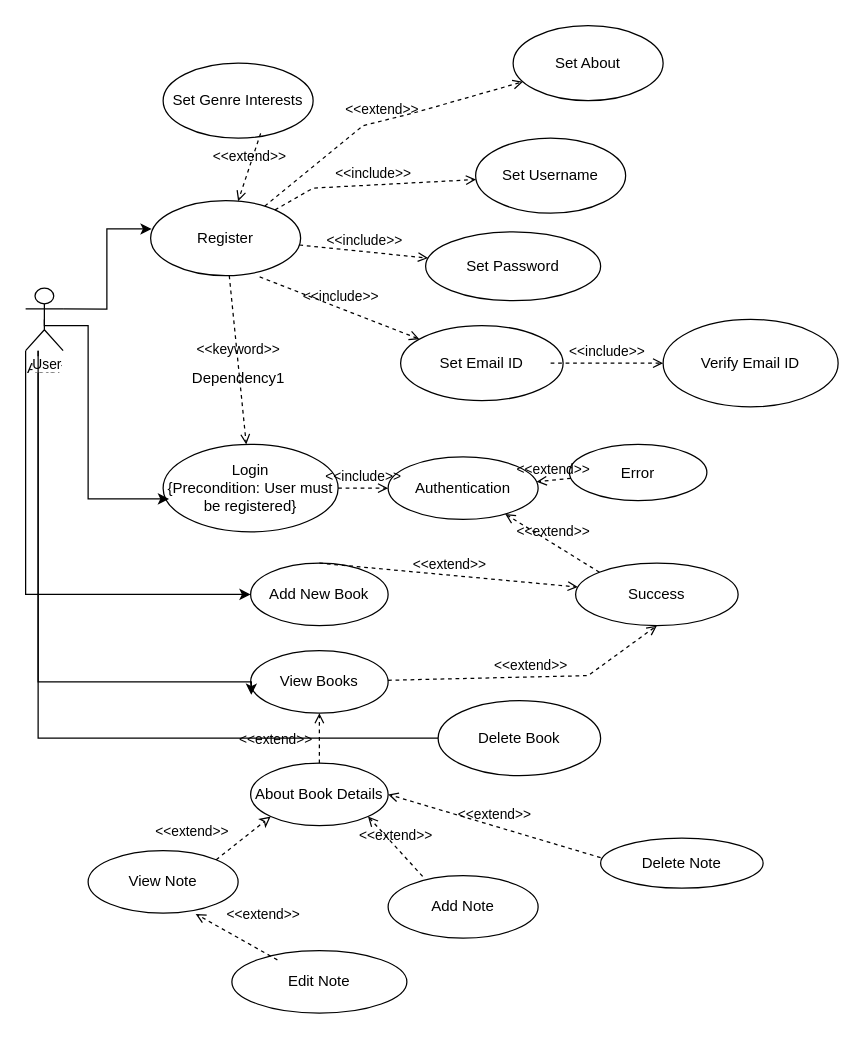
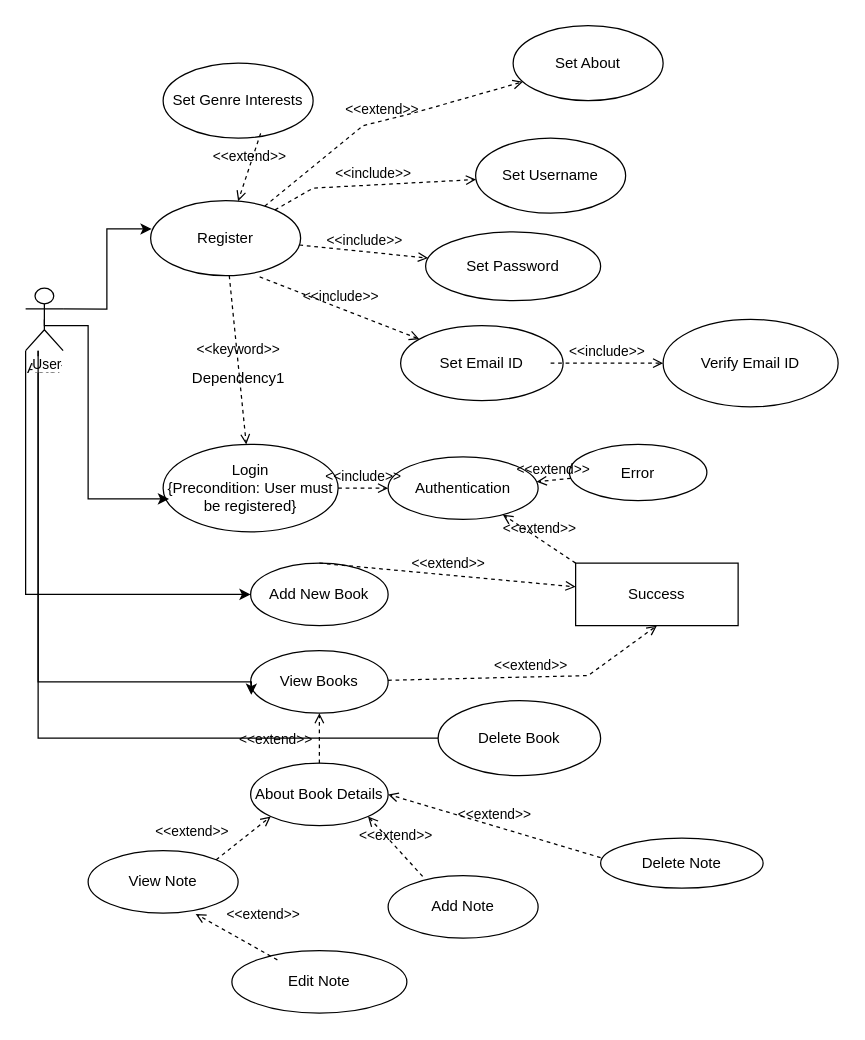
node "Success": shape ellipse -> rectangle
edge "View Note" -> "About Book Details": arrowhead classic -> open
